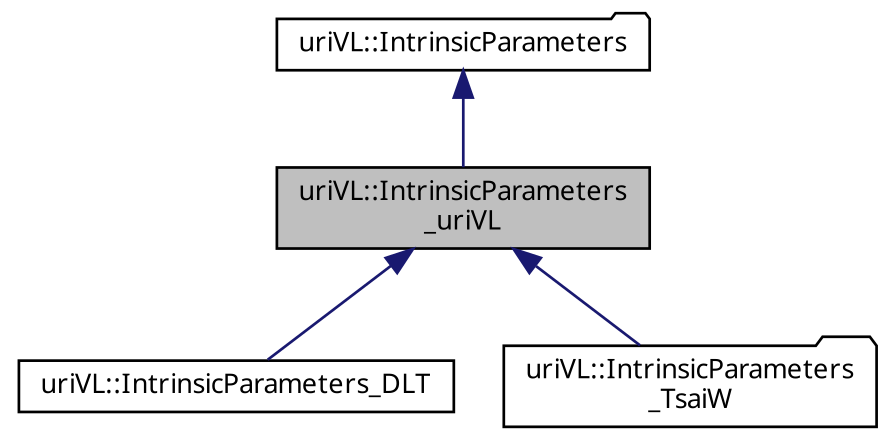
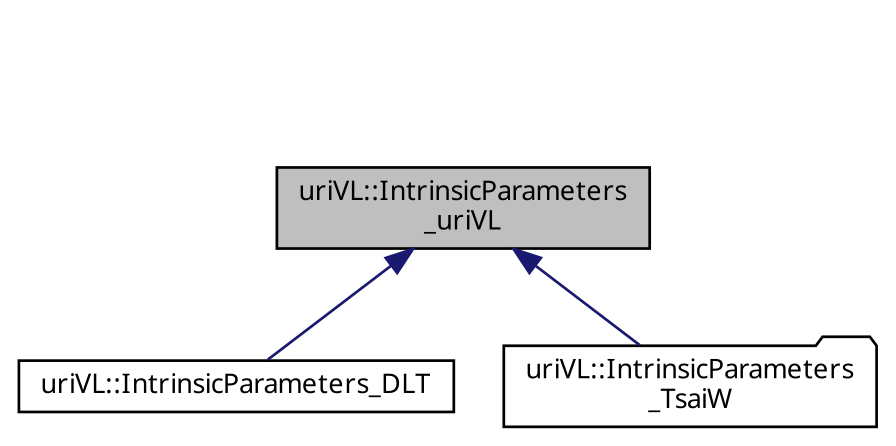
node "uriVL::IntrinsicParameters": removed
